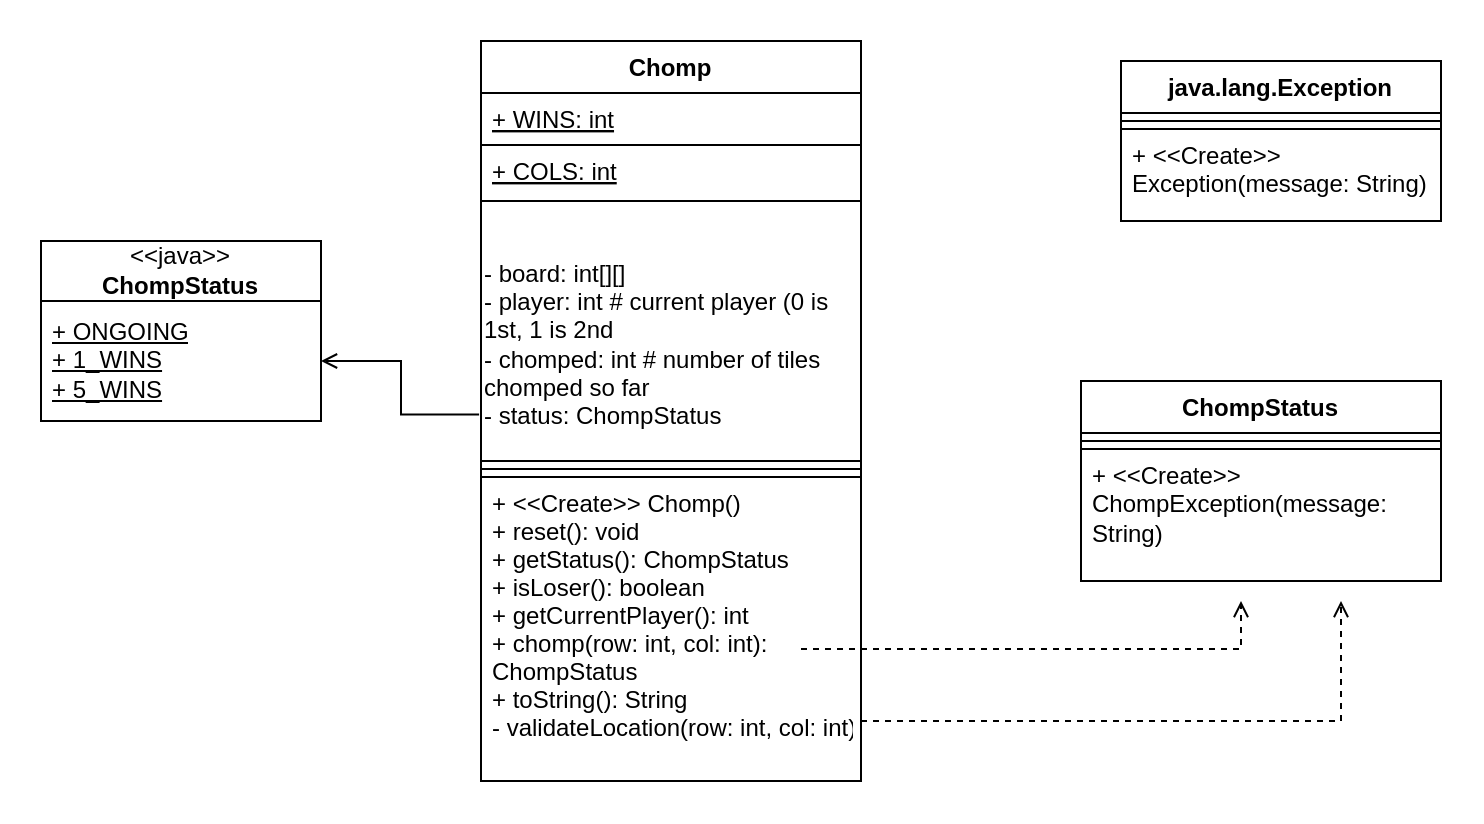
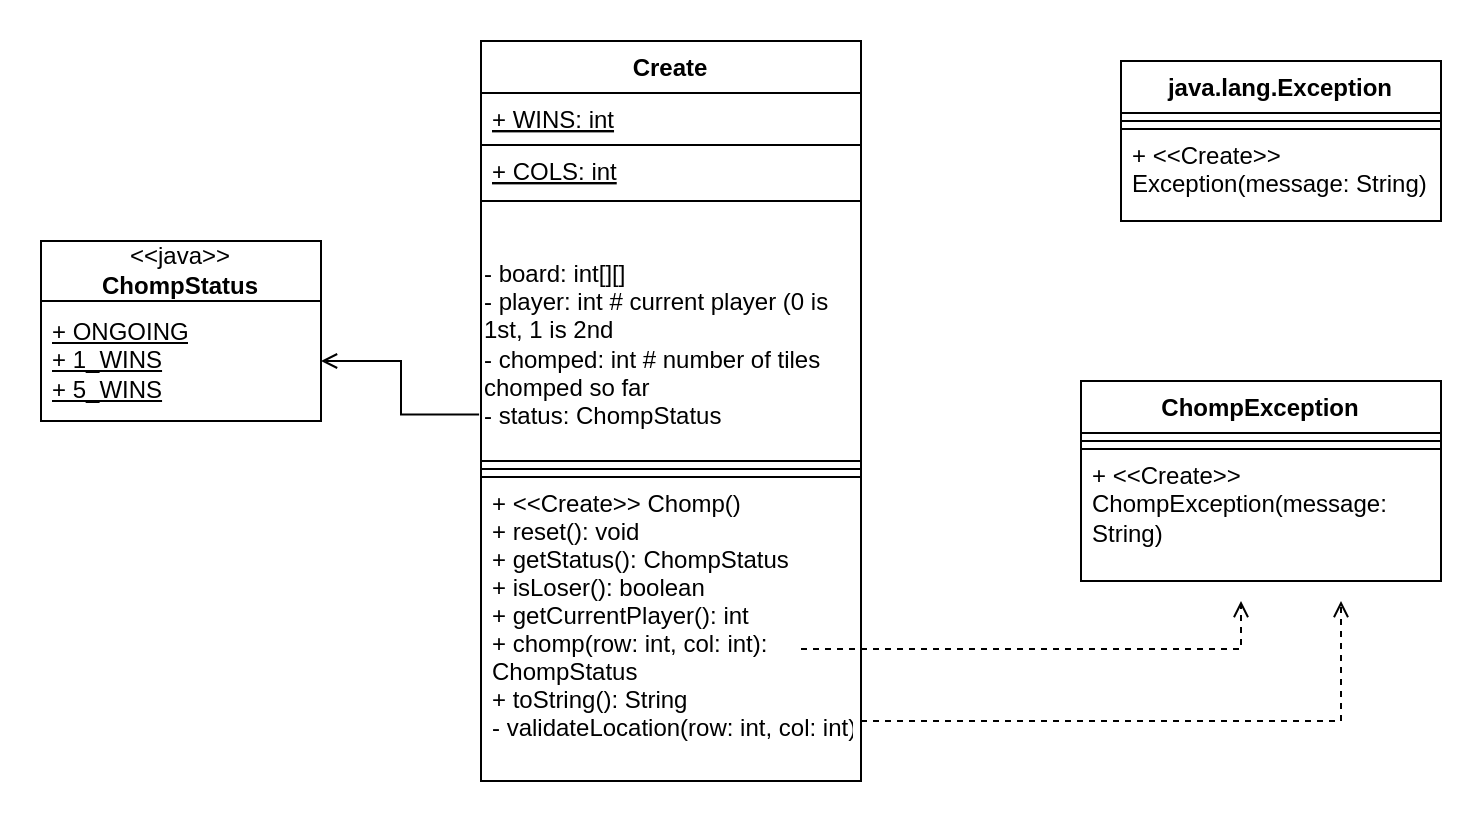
node "Chomp": label "Chomp" -> "Create"
node "ChompStatus": label "ChompStatus" -> "ChompException"
